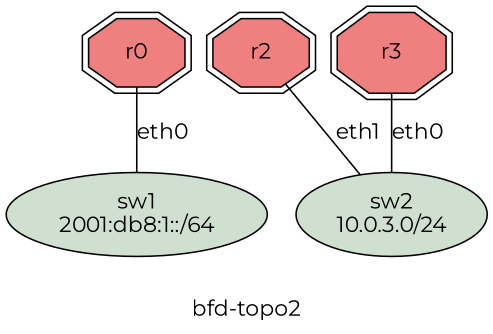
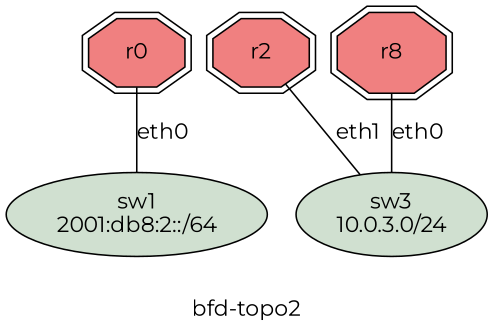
node "r3": label "r3" -> "r8"
node "sw1 2001:db8:1::/64": label "sw1 2001:db8:1::/64" -> "sw1 2001:db8:2::/64"
node "sw2 10.0.3.0/24": label "sw2 10.0.3.0/24" -> "sw3 10.0.3.0/24"
